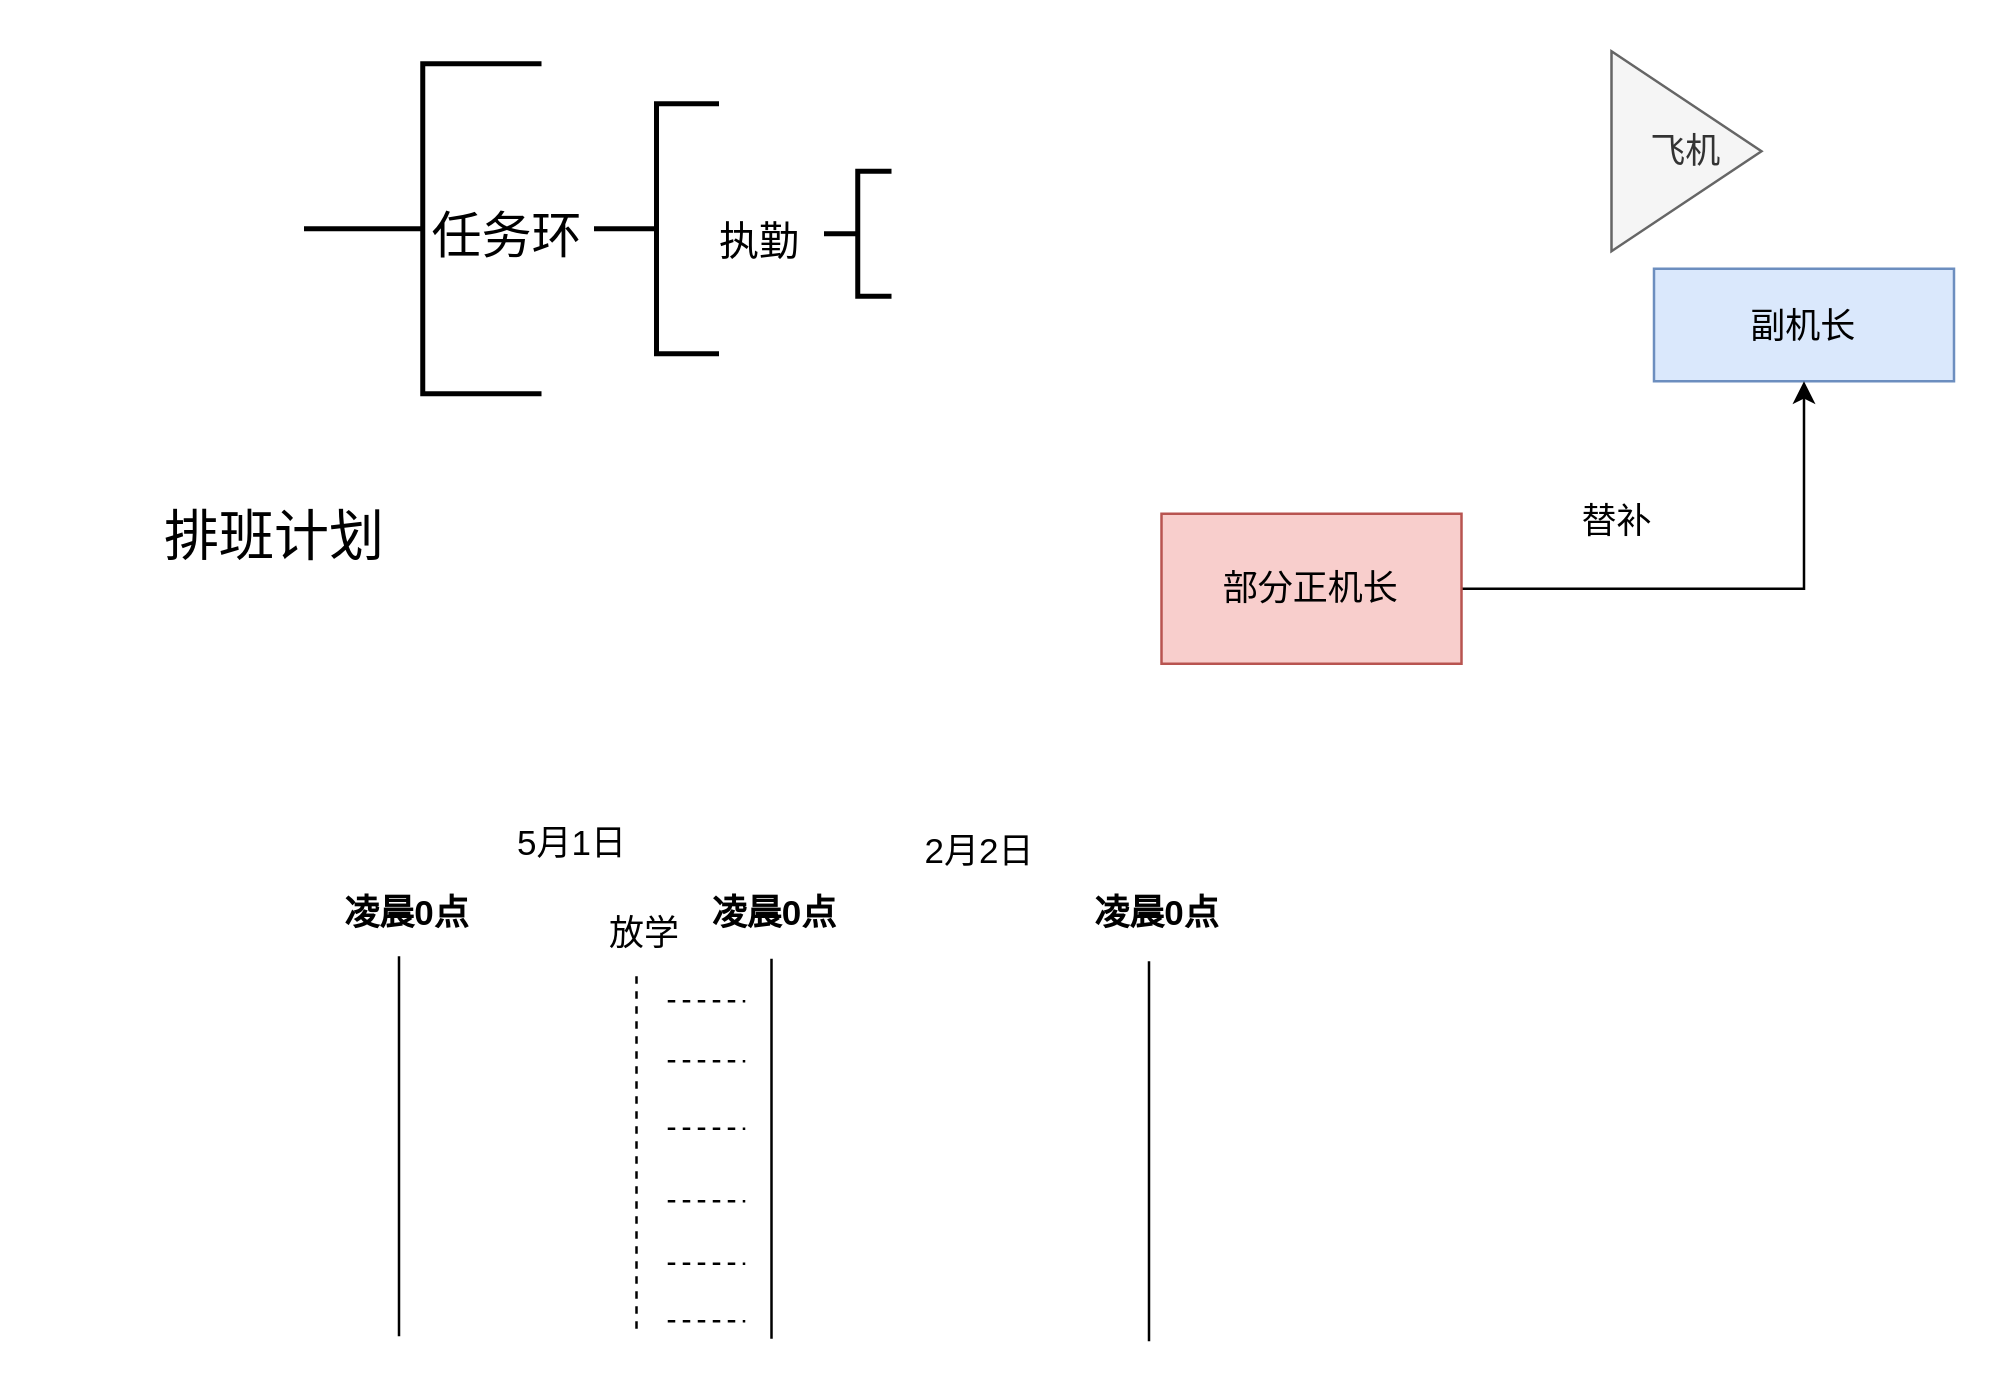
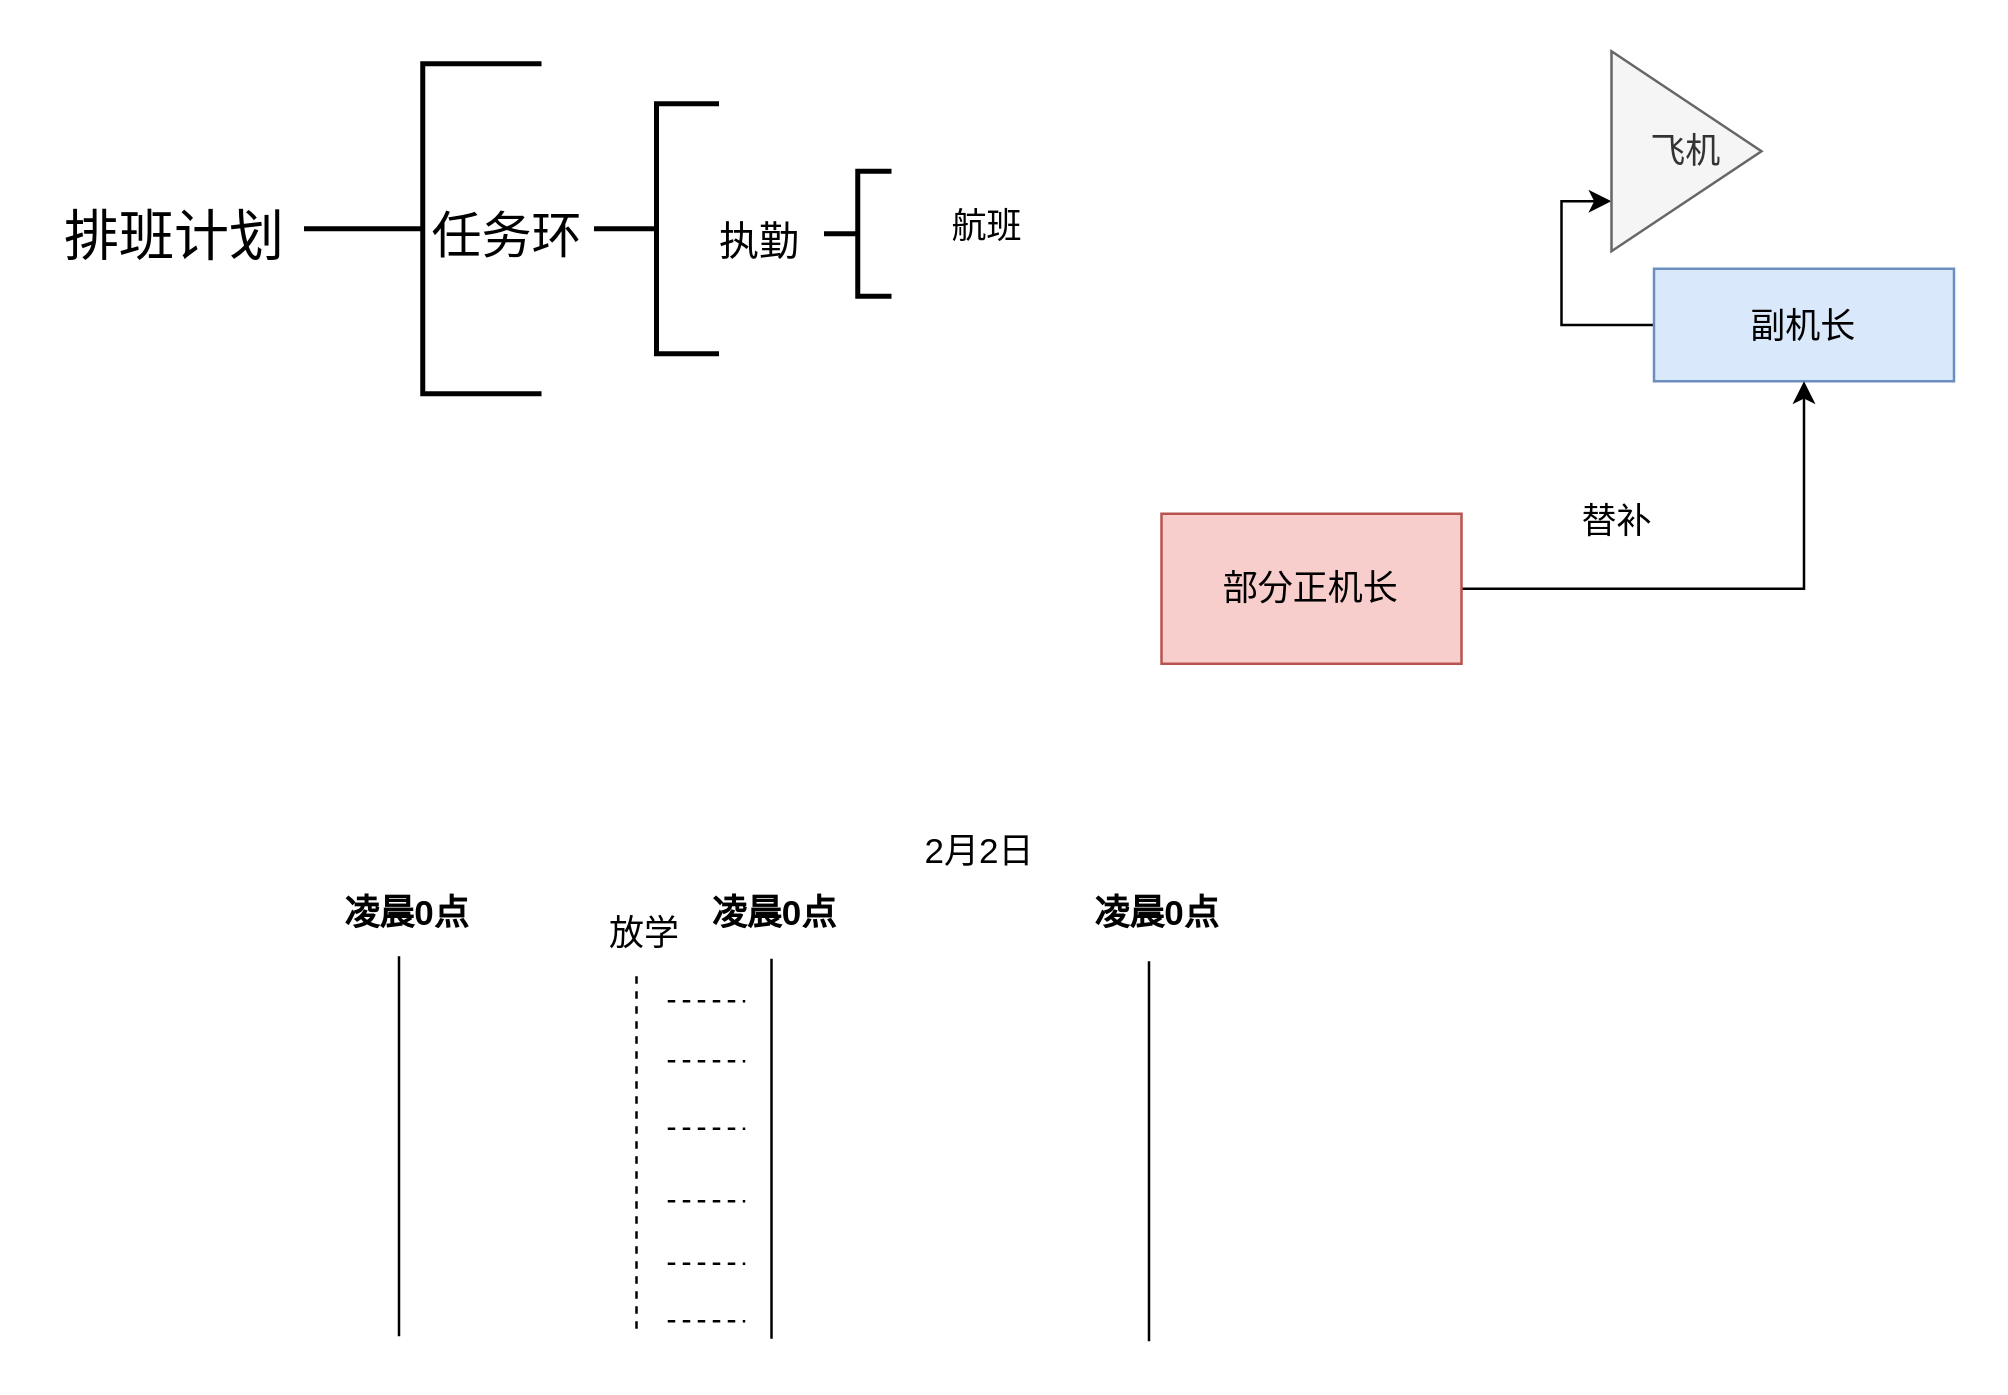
node "航班": added
edge "副机长" -> "飞机": added
node "排班计划": moved (274, 539) -> (174, 239)
node "5月1日": removed
